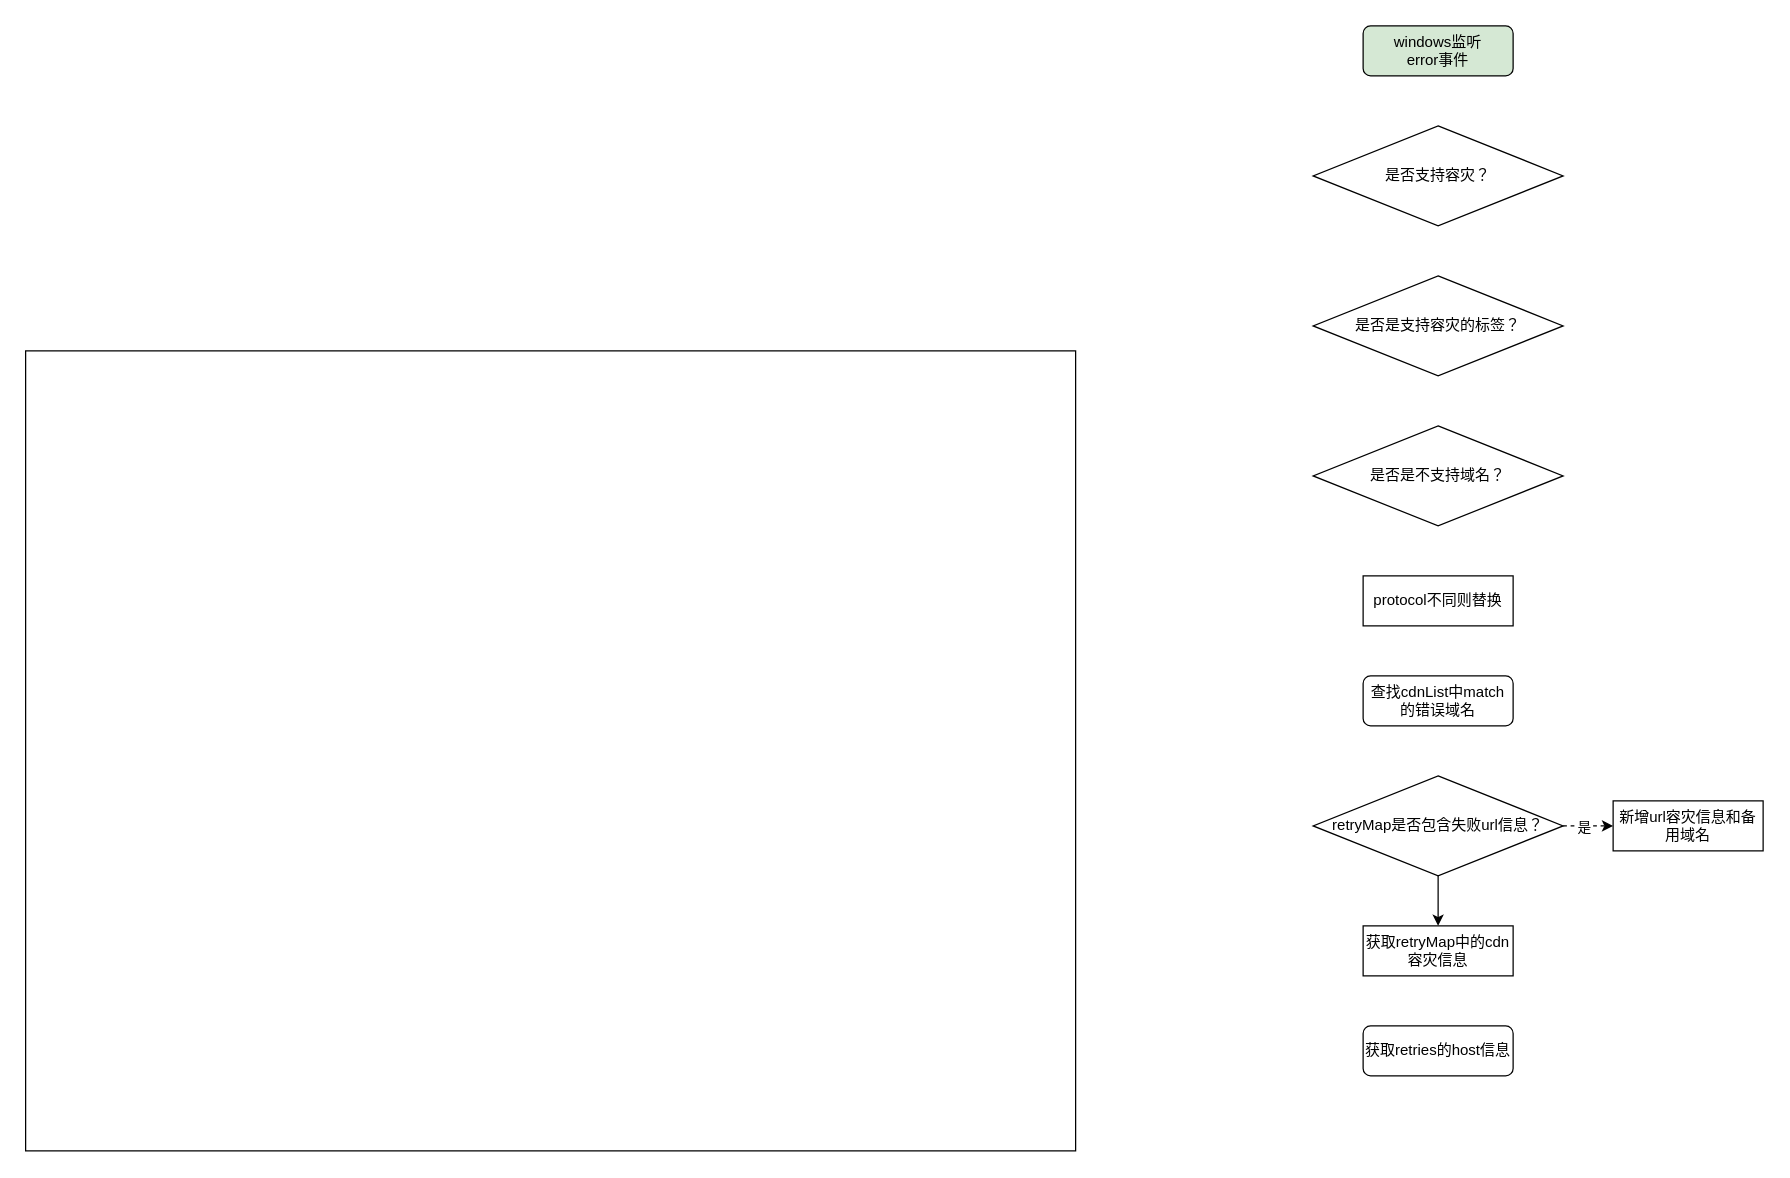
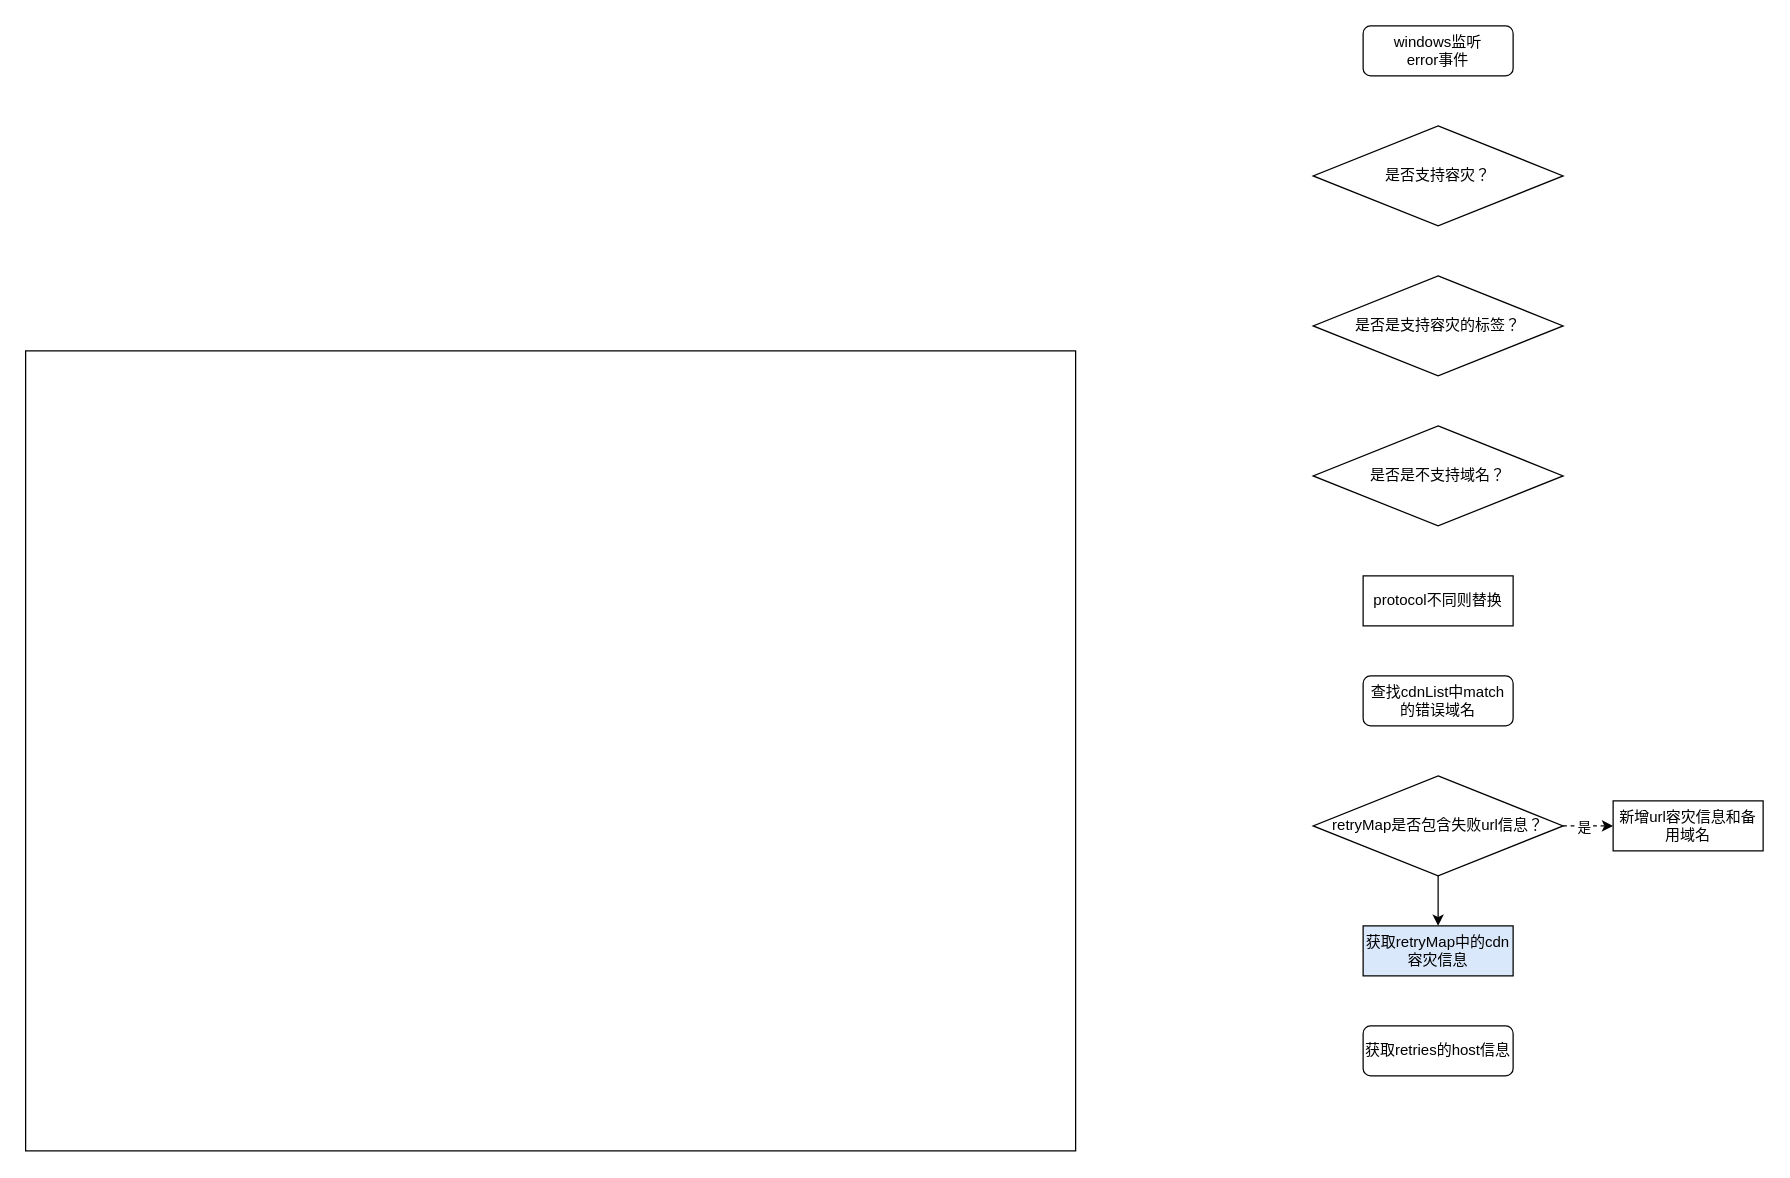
node "windows监听 error事件": fillcolor #d5e8d4 -> #ffffff
node "获取retryMap中的cdn容灾信息": fillcolor #ffffff -> #dae8fc
